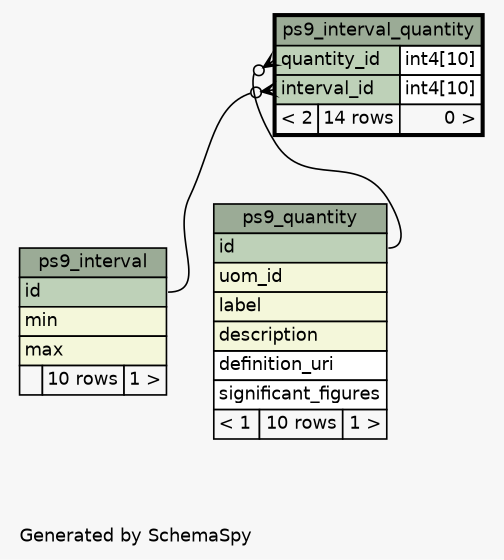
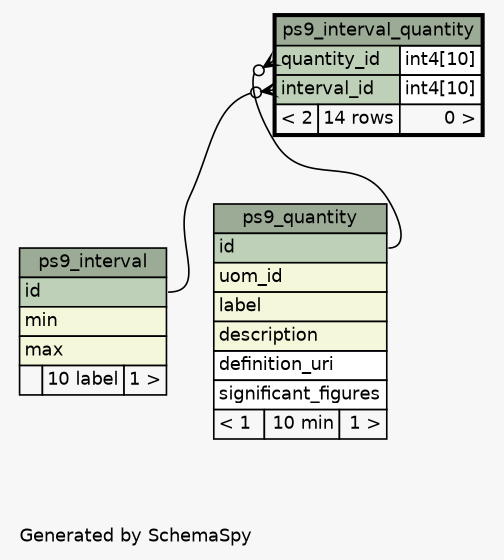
node "ps9_interval": text "10 rows" -> "10 label"
node "ps9_quantity": text "10 rows" -> "10 min"
